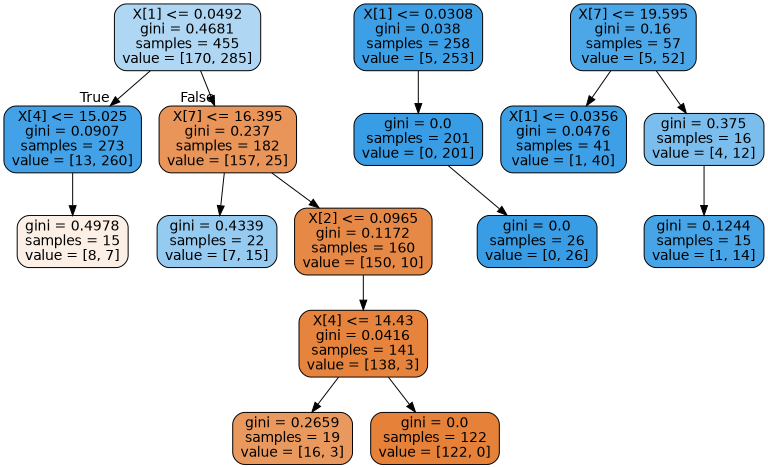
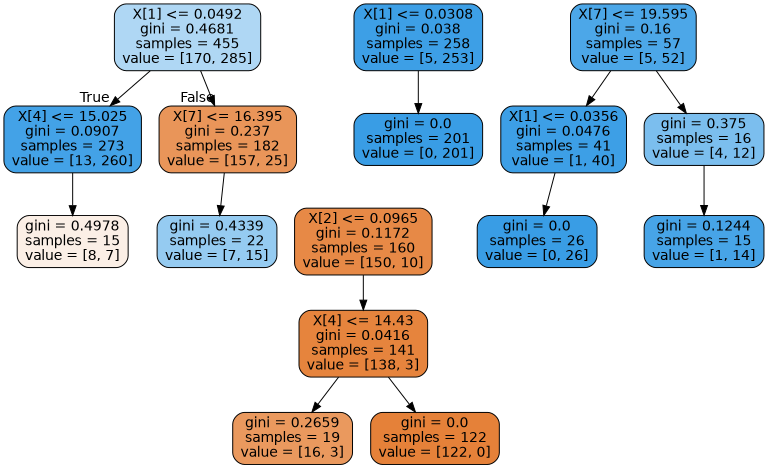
edge "X[7] <= 16.395 gini = 0.237 samples = 182 value = [157, 25]" -> "X[2] <= 0.0965 gini = 0.1172 samples = 160 value = [150, 10]": removed
edge "gini = 0.0 samples = 201 value = [0, 201]" -> "gini = 0.0 samples = 26 value = [0, 26]": now "X[1] <= 0.0356 gini = 0.0476 samples = 41 value = [1, 40]" -> "gini = 0.0 samples = 26 value = [0, 26]"
